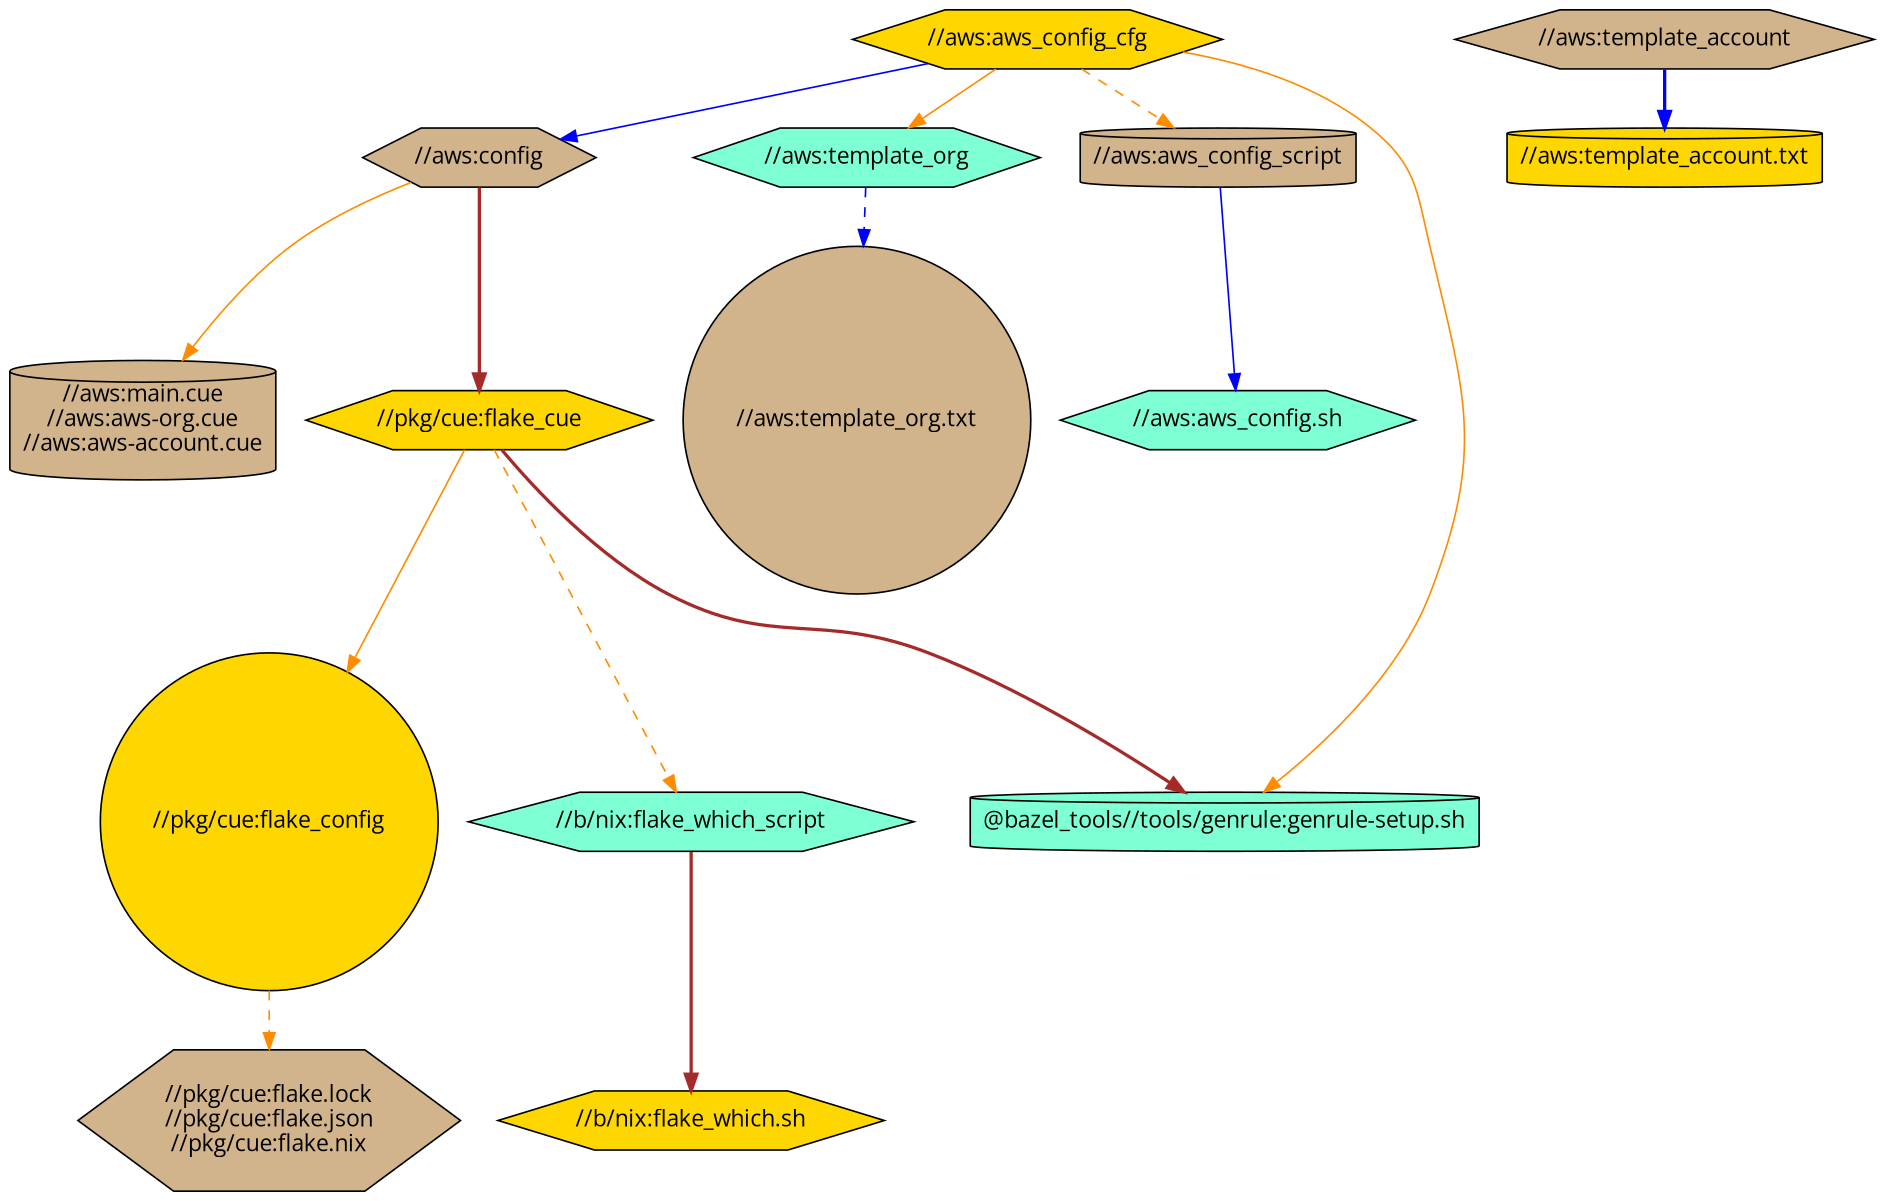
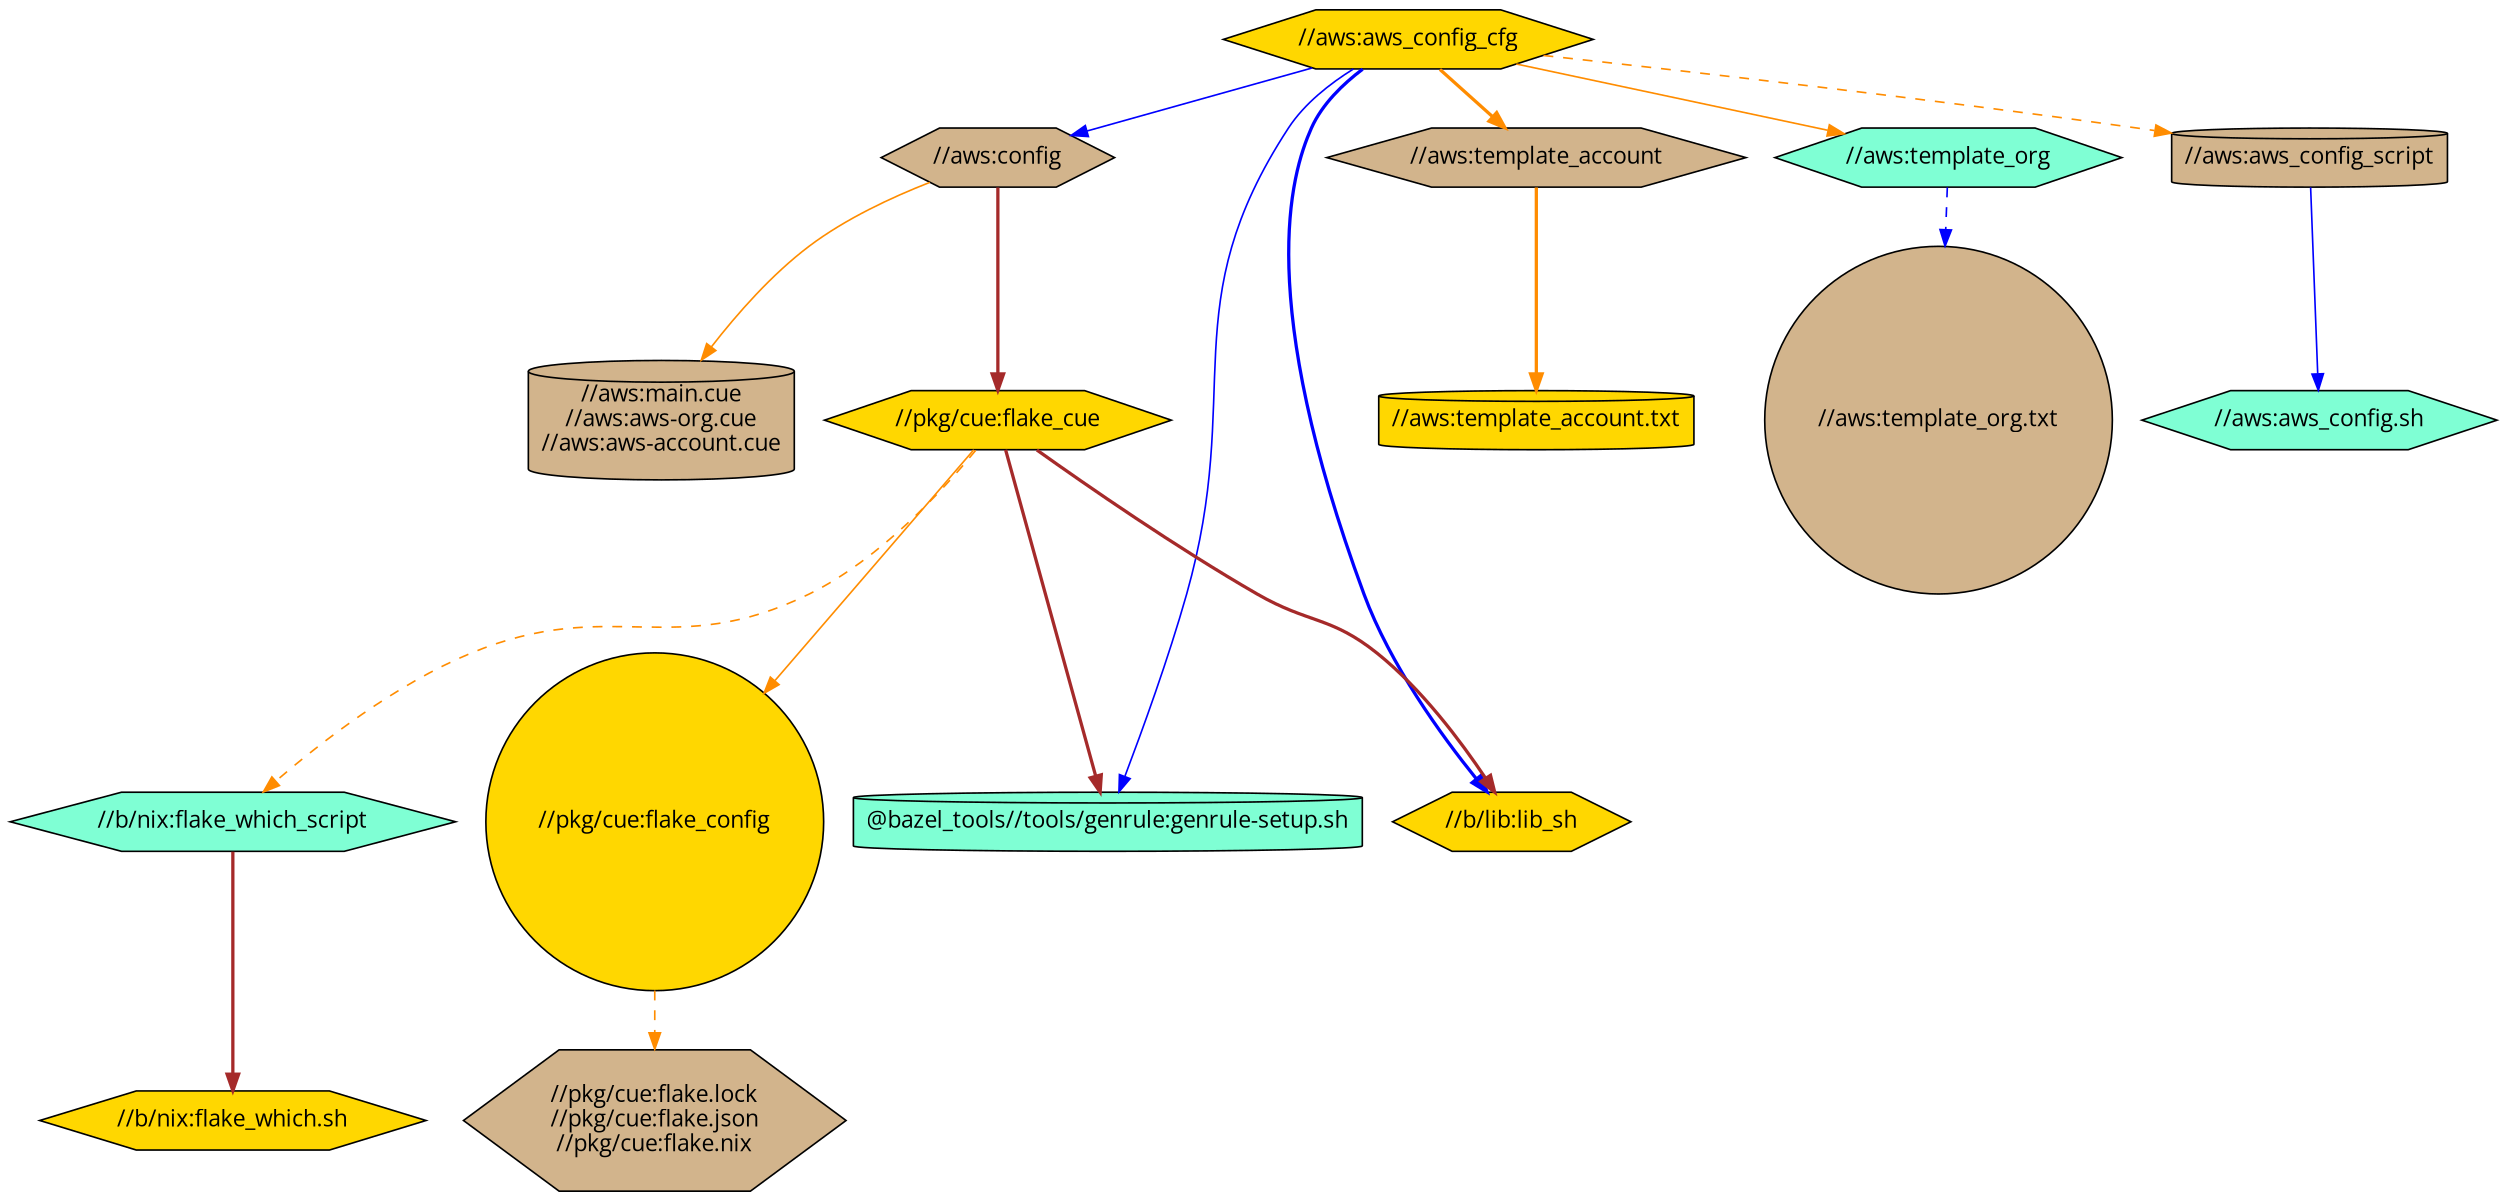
edge "//aws:template_account" -> "//aws:template_account.txt": color blue -> darkorange
edge "//aws:aws_config_cfg" -> "//aws:template_account": added
edge "//aws:aws_config_cfg" -> "@bazel_tools//tools/genrule:genrule-setup.sh": color darkorange -> blue
node "//b/lib:lib_sh": added
